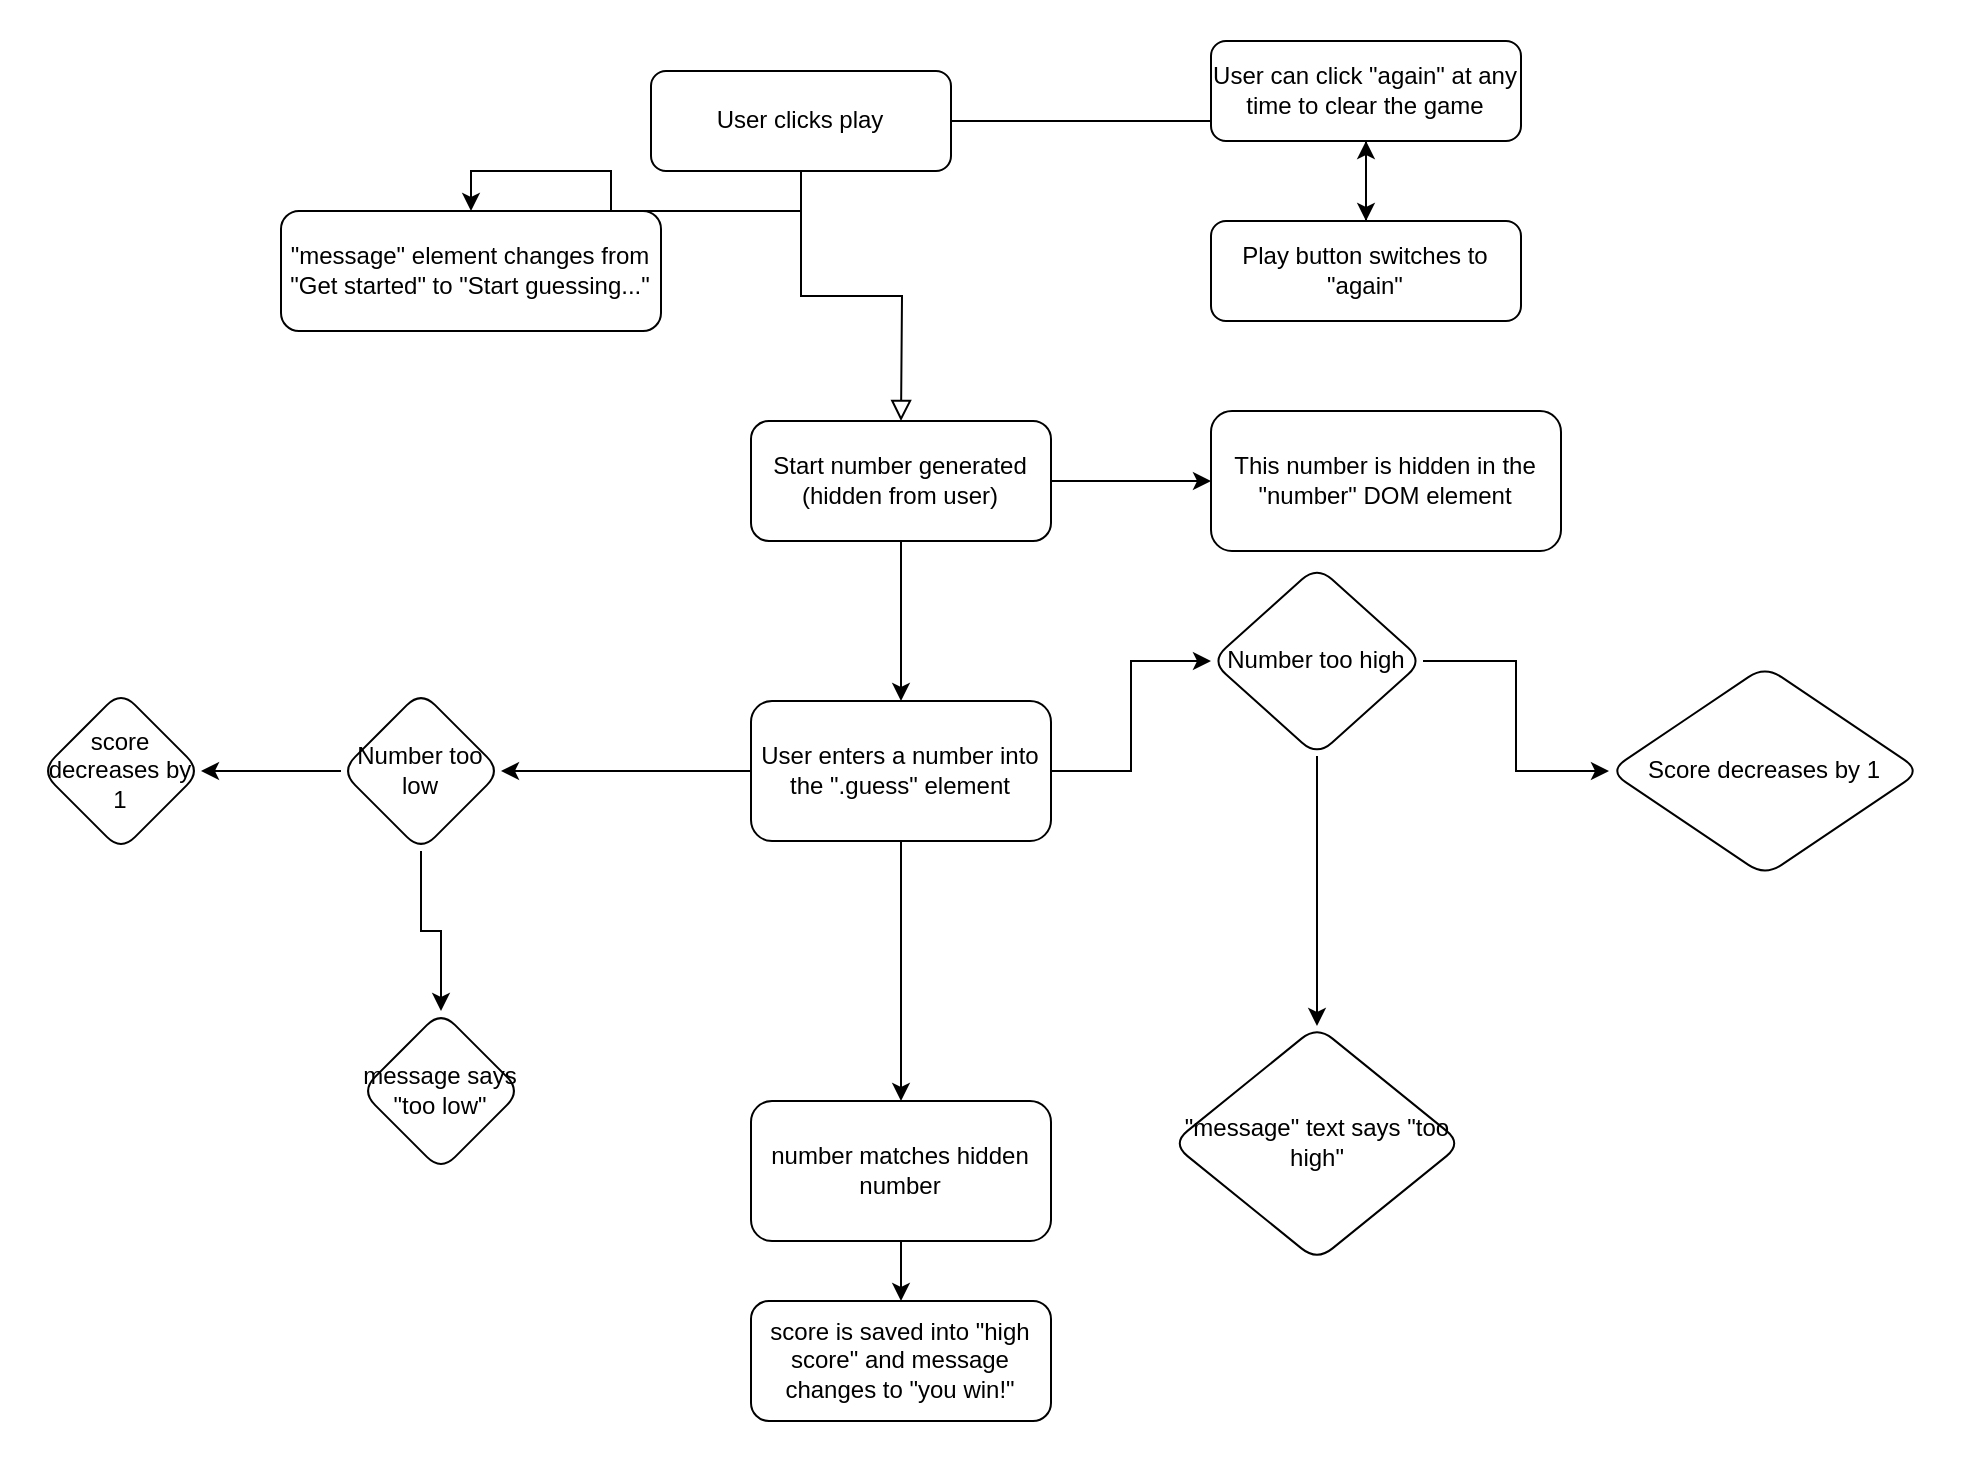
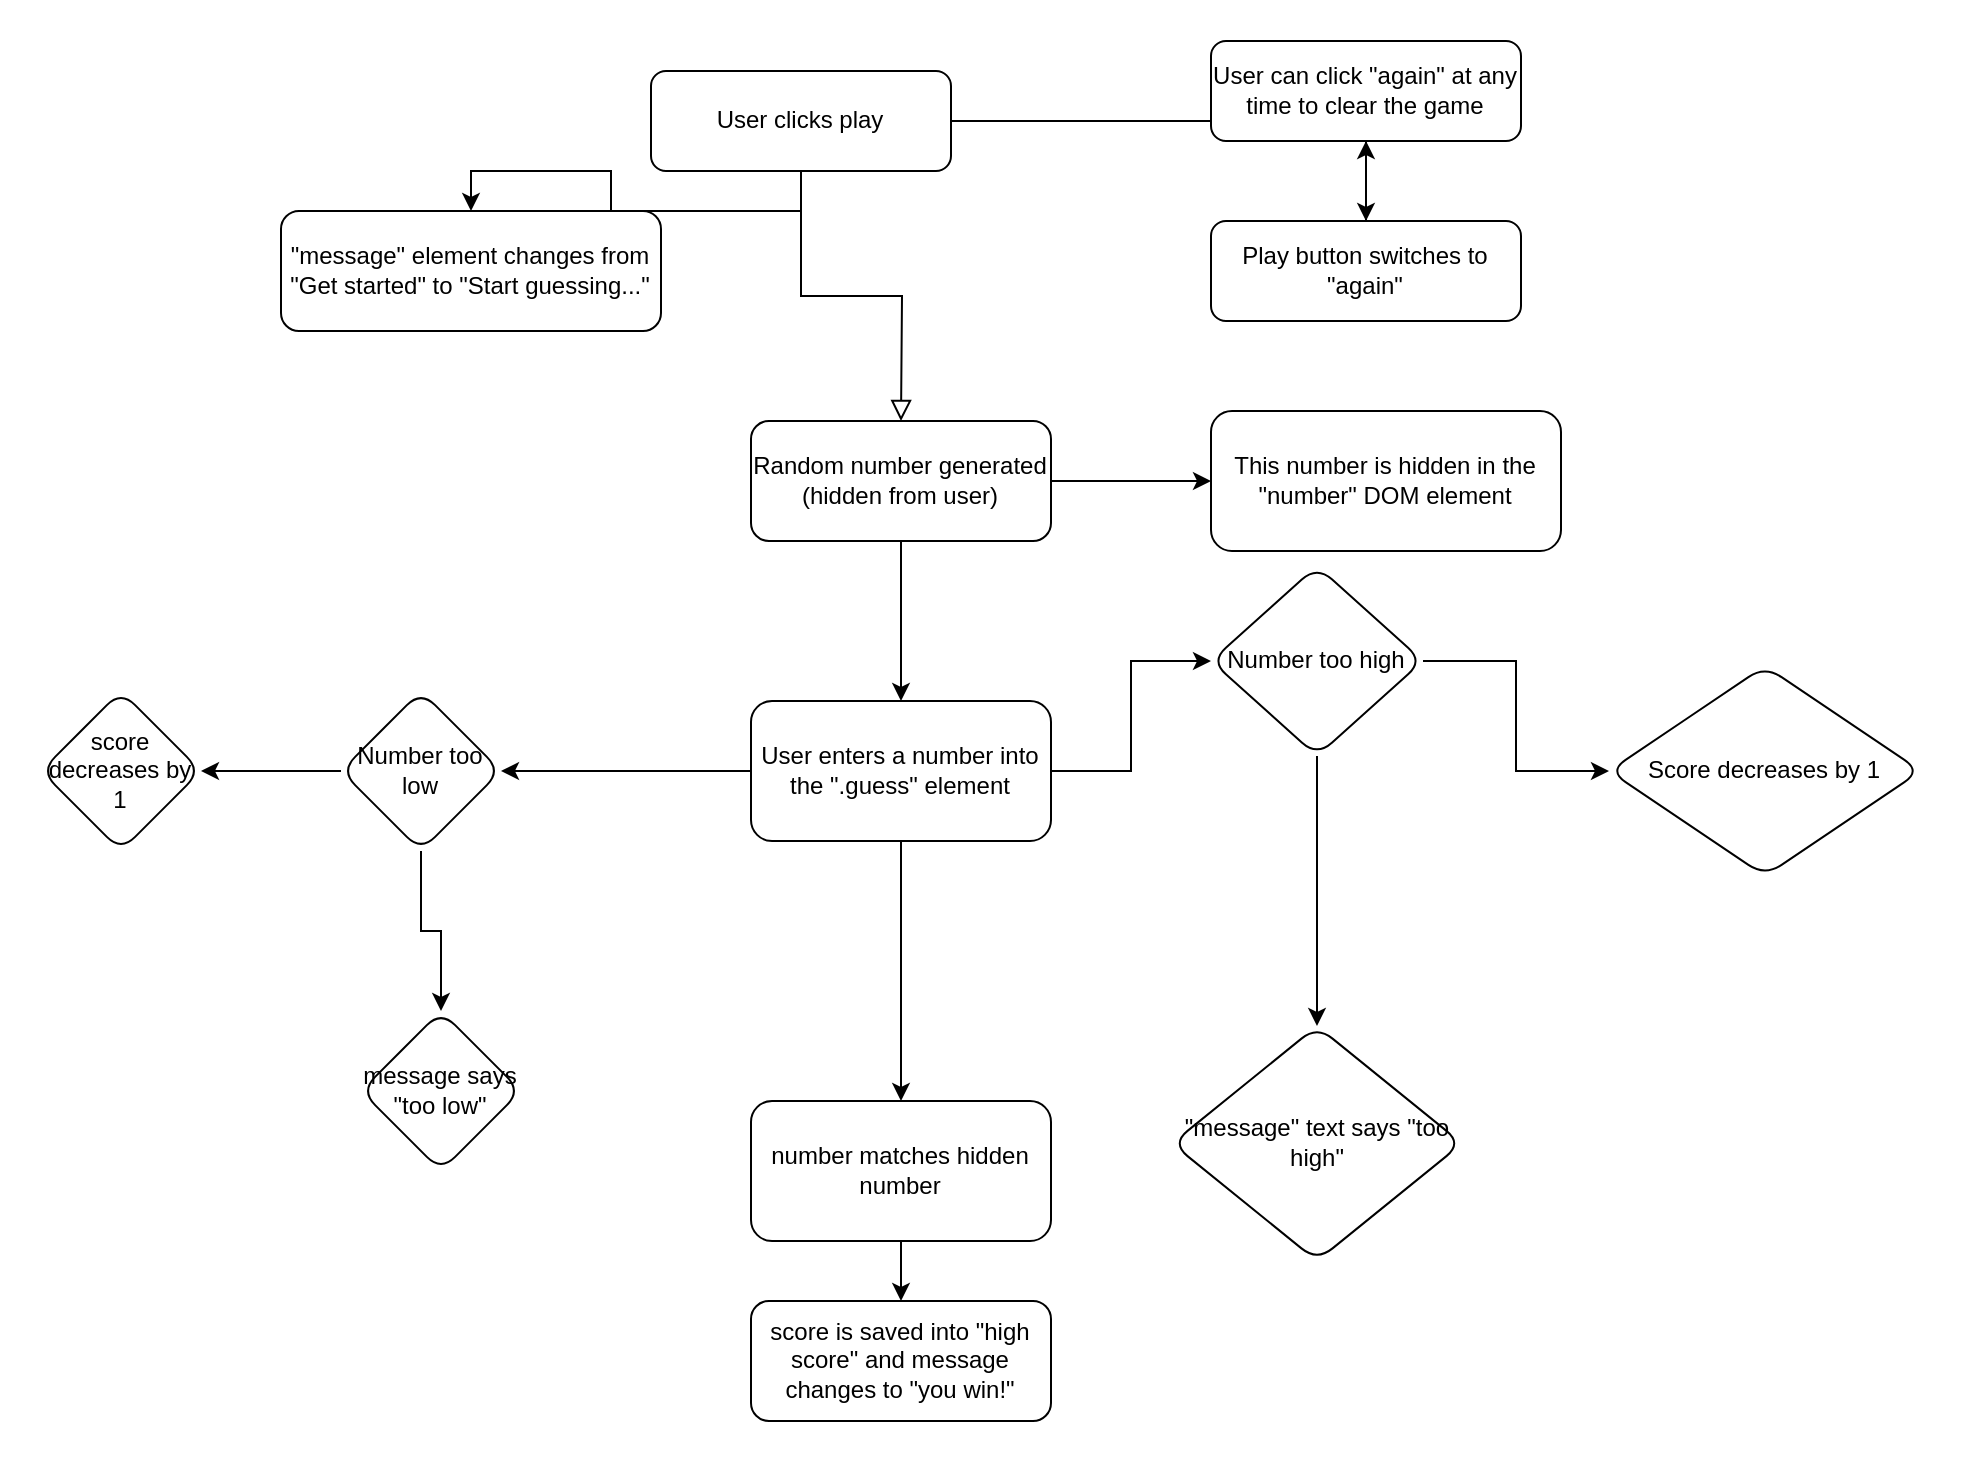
node "Start number generated (hidden from user)": label "Start number generated (hidden from user)" -> "Random number generated (hidden from user)"
